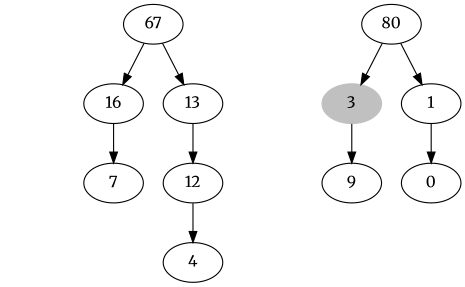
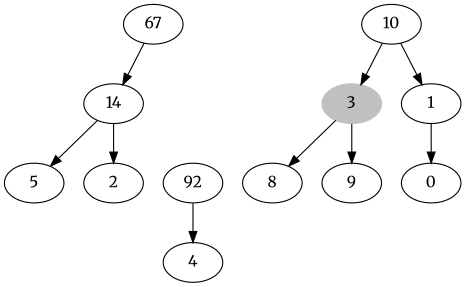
node "80": label "80" -> "10"
node "16": label "16" -> "14"
node "13": removed
node "5": added
node "7": label "7" -> "2"
node "12": label "12" -> "92"
node "8": added
